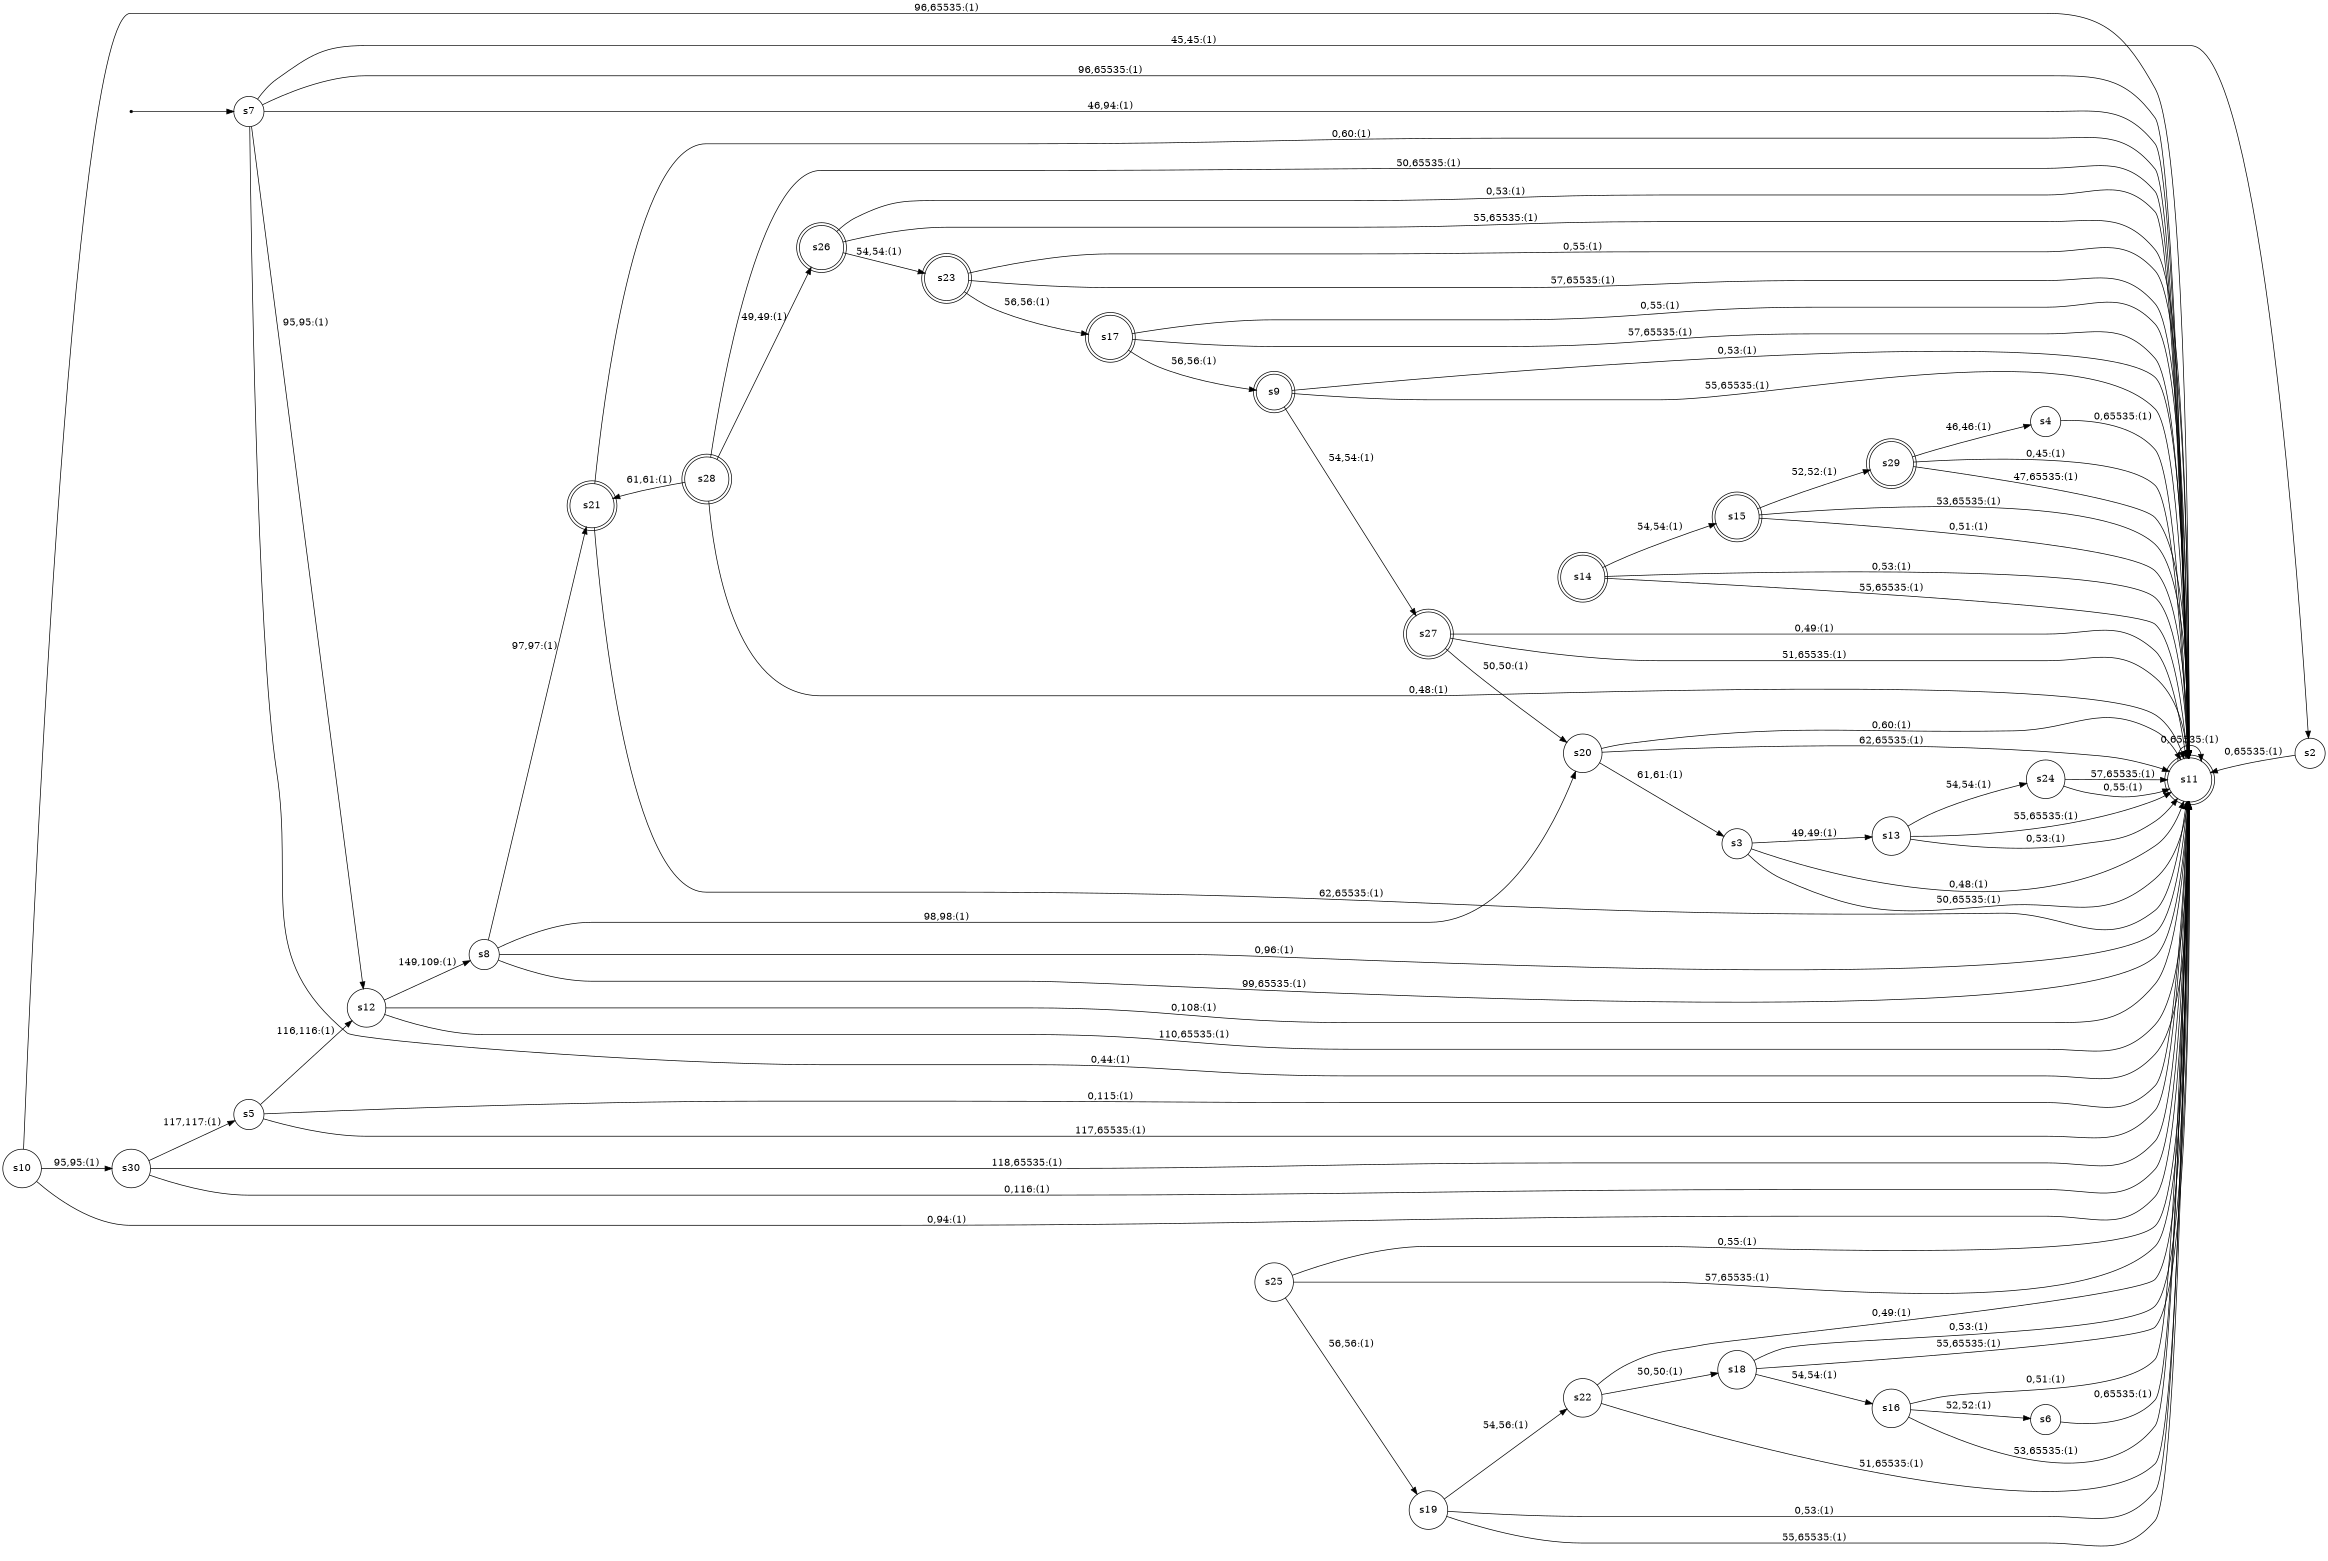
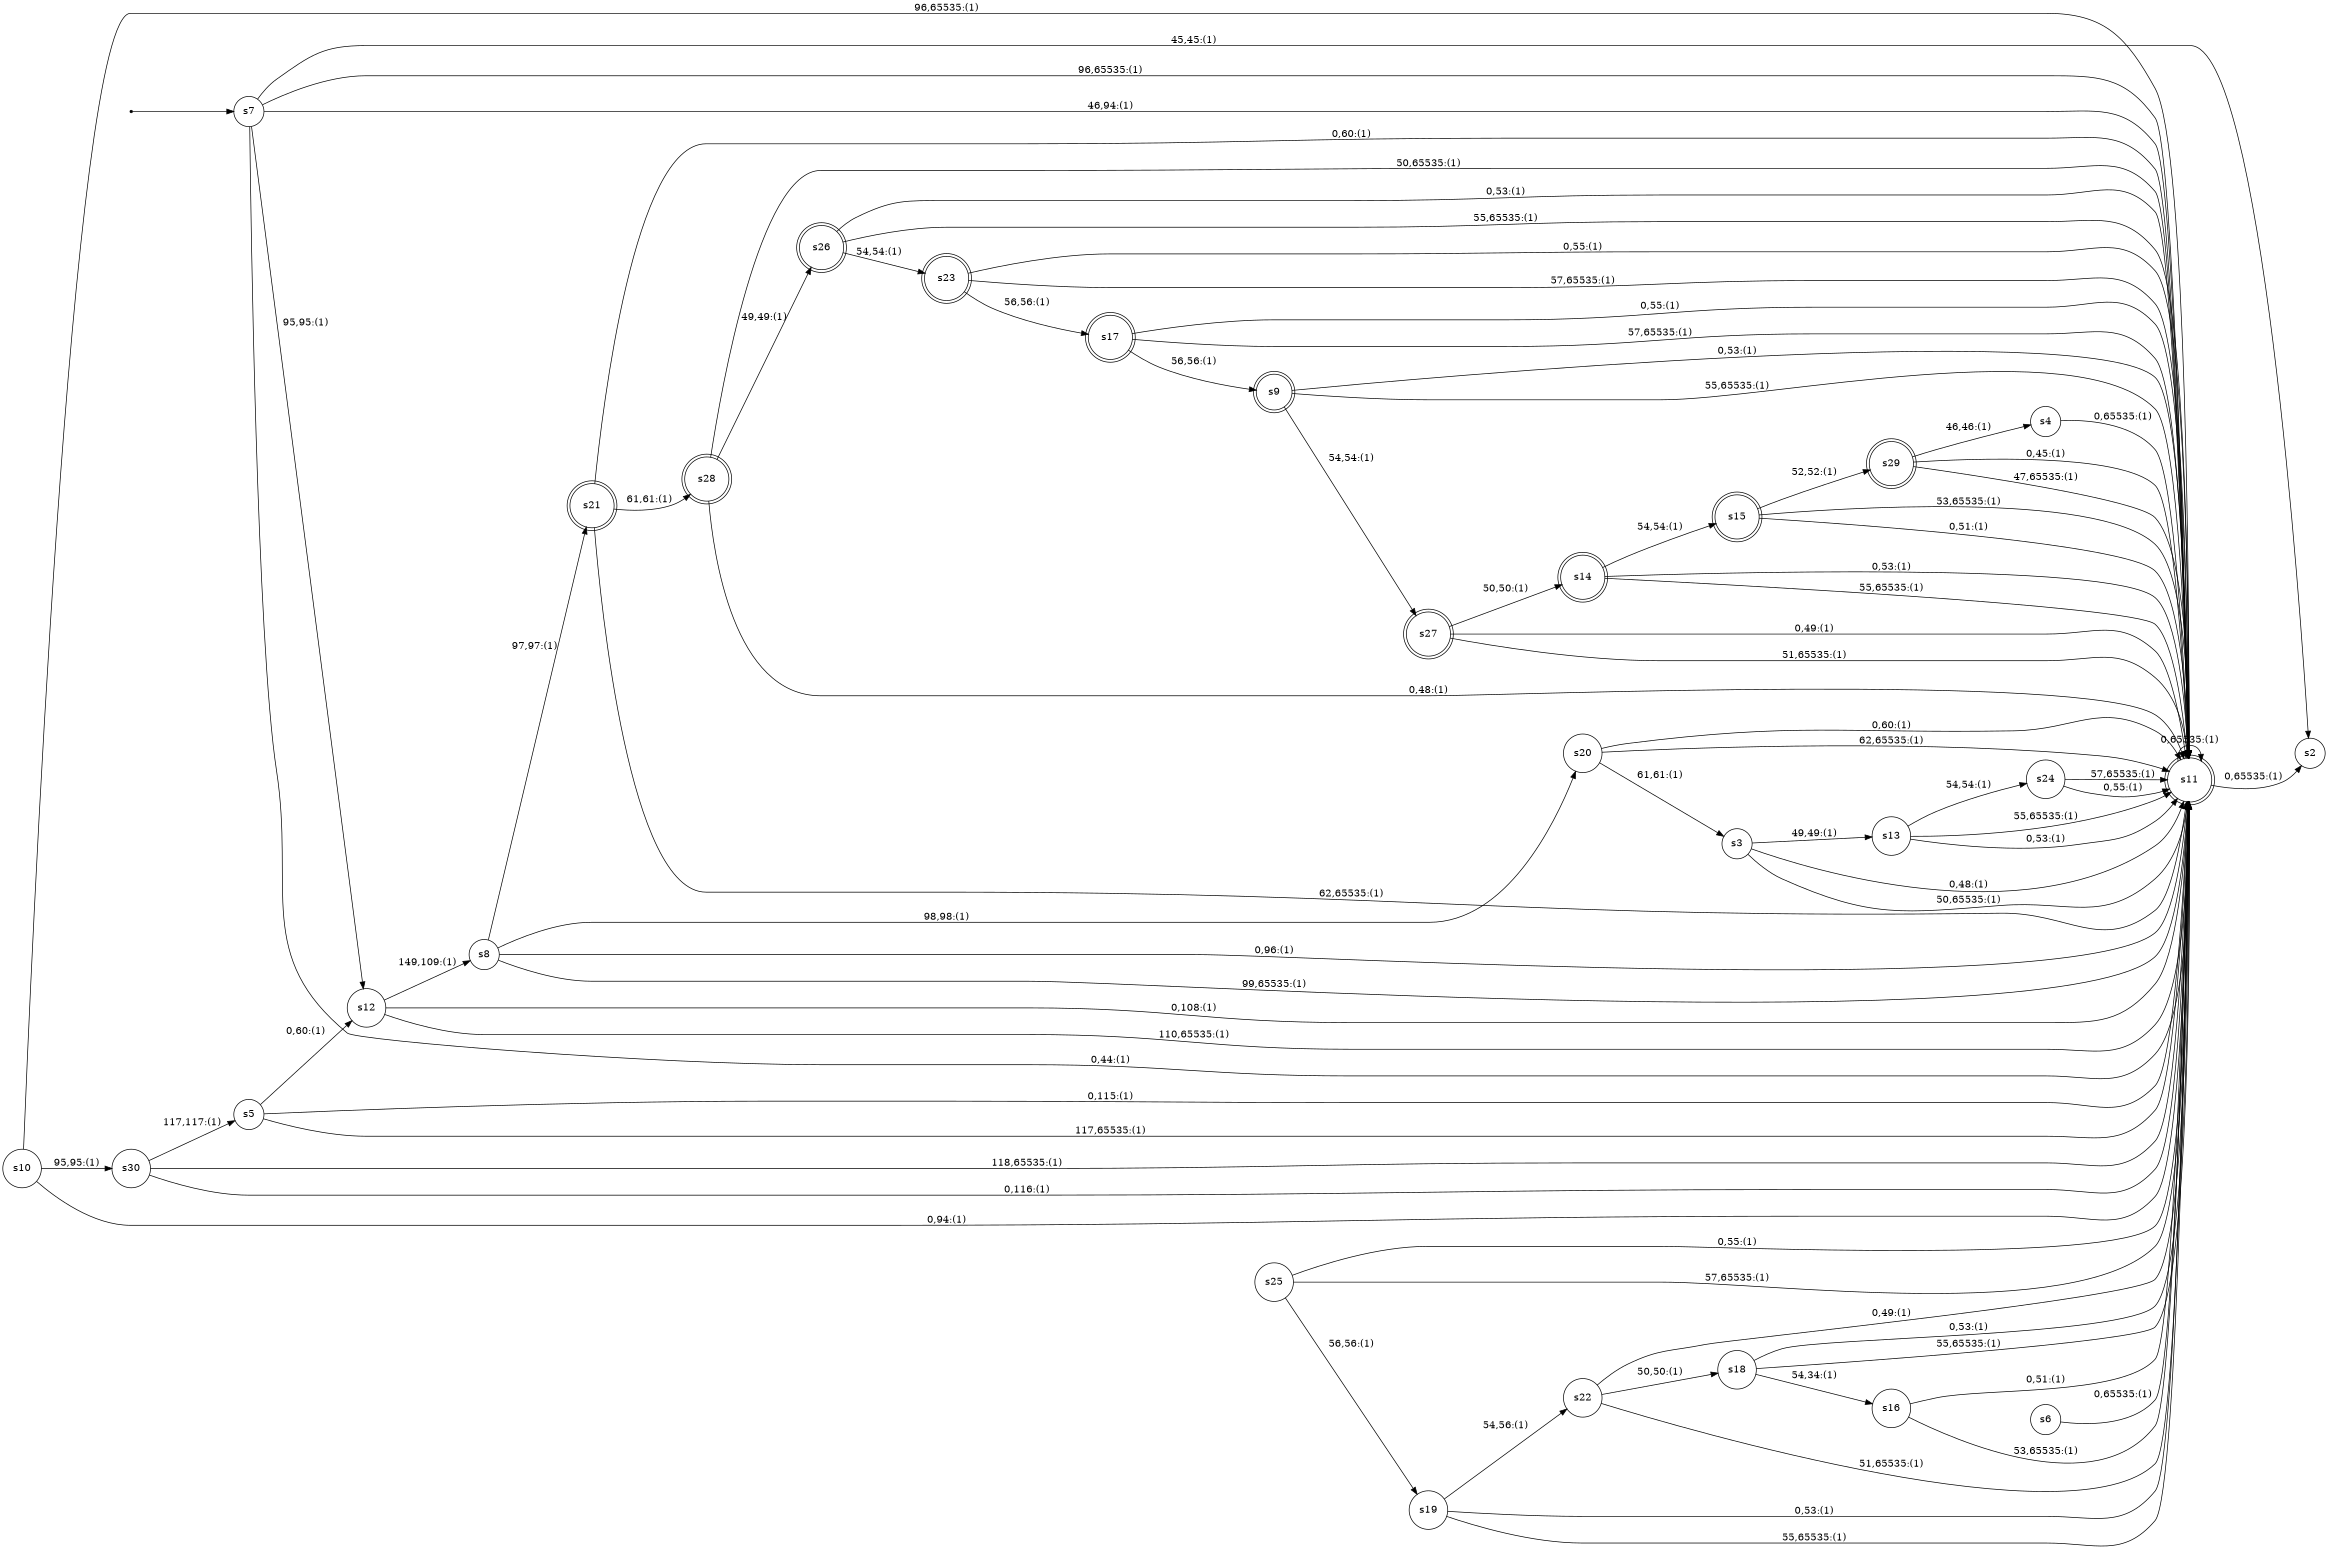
edge "s28" -> "s21": reversed
edge "s27" -> "s20": now "s27" -> "s14"
edge "s2" -> "s11": reversed
edge "s5" -> "s12": label "116,116:(1)" -> "0,60:(1)"
edge "s18" -> "s16": label "54,54:(1)" -> "54,34:(1)"
edge "s16" -> "s6": removed, label "52,52:(1)"
